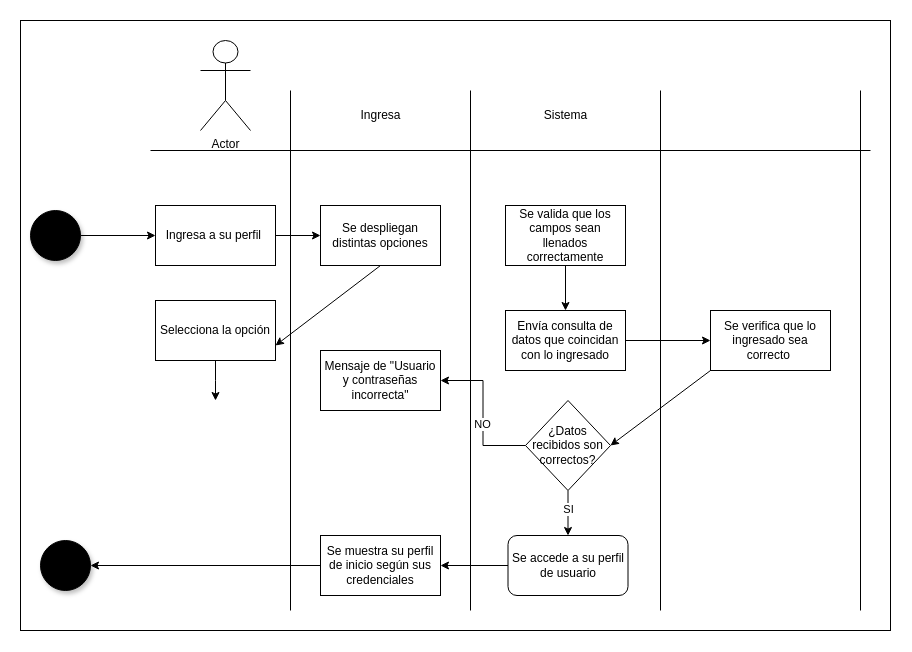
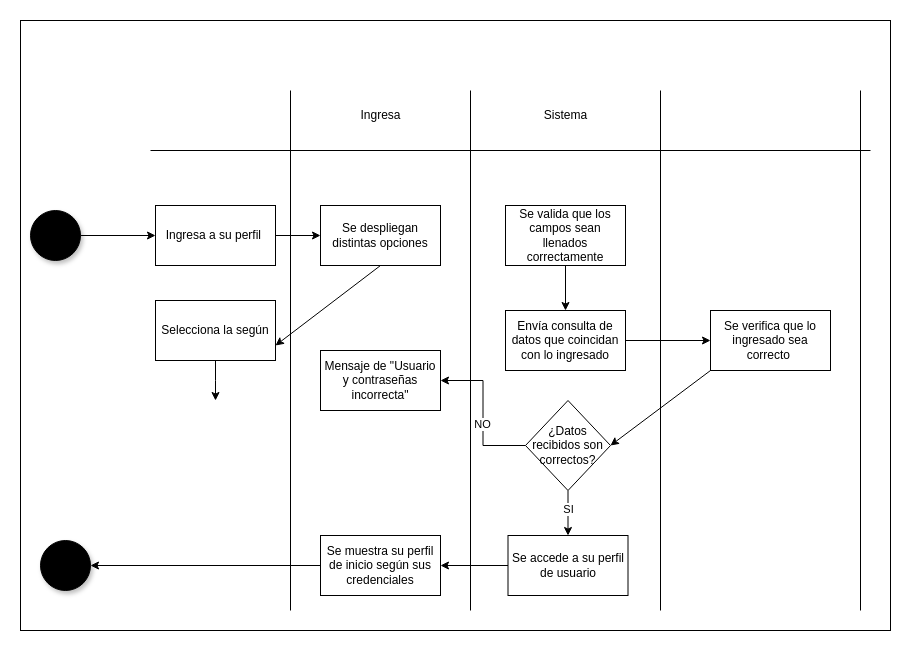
node "Actor": removed
node "Selecciona la opción": label "Selecciona la opción" -> "Selecciona la según"
node "Se accede a su perfil de usuario": shape rounded rectangle -> rectangle
